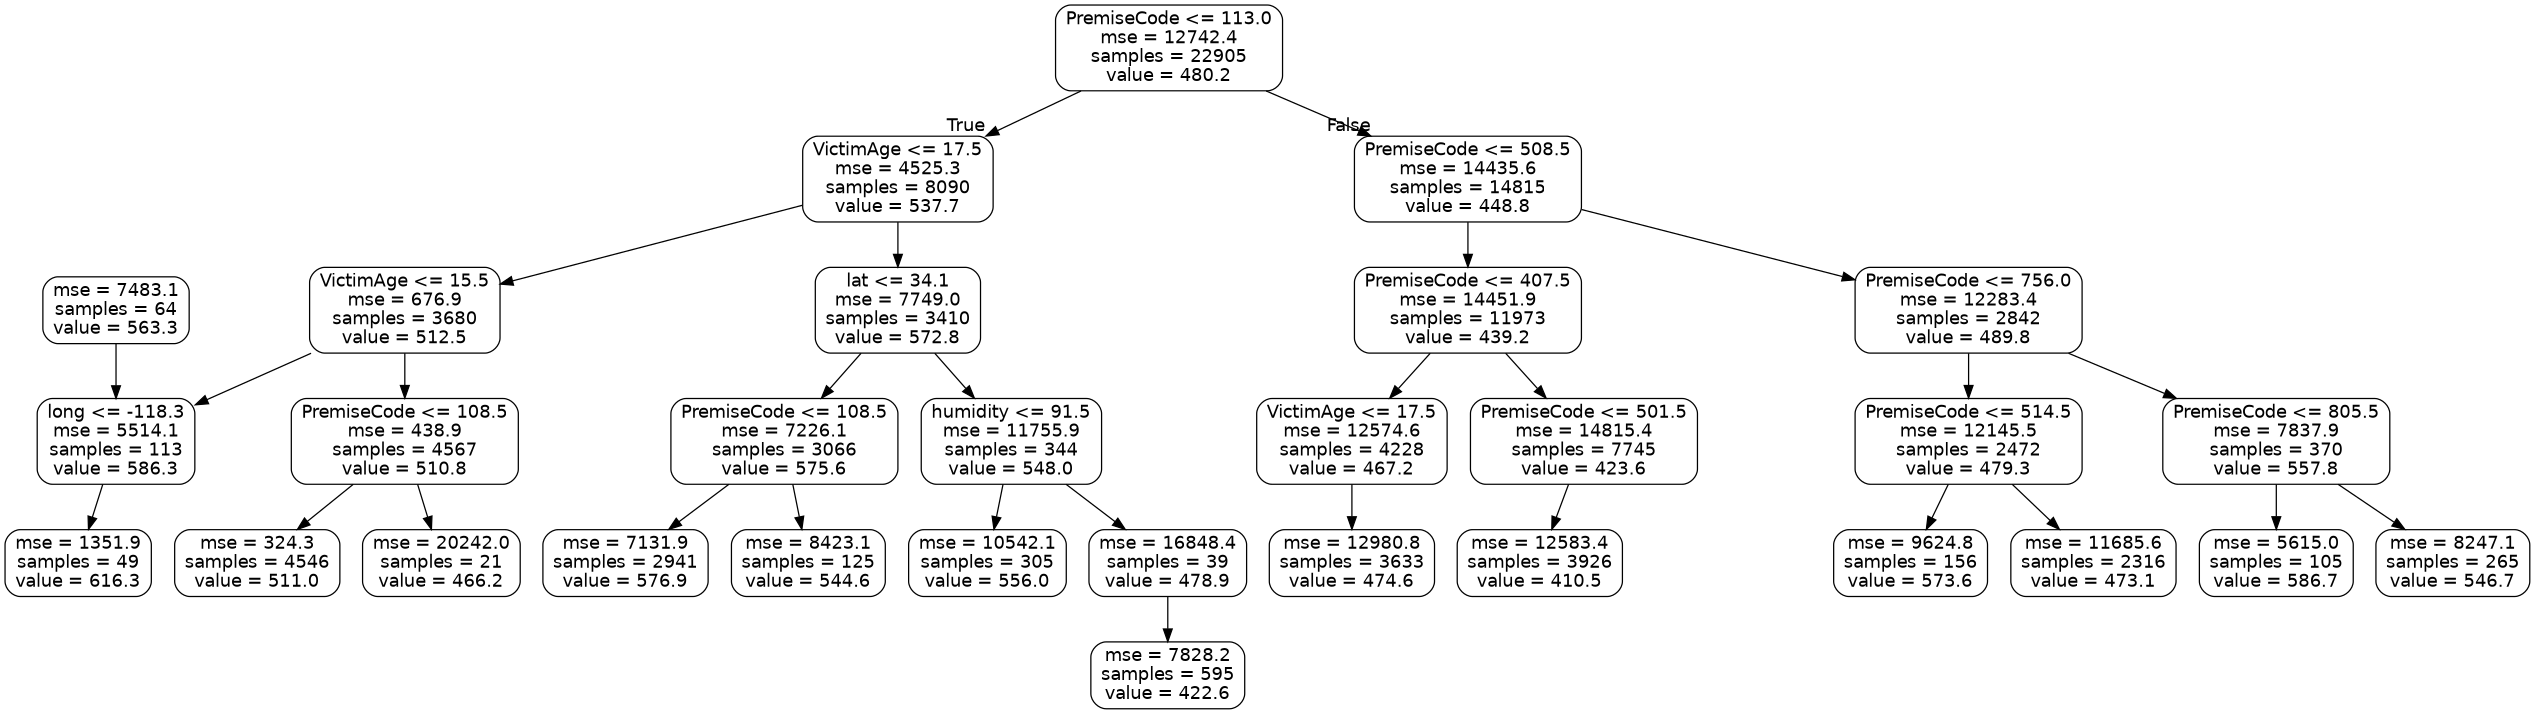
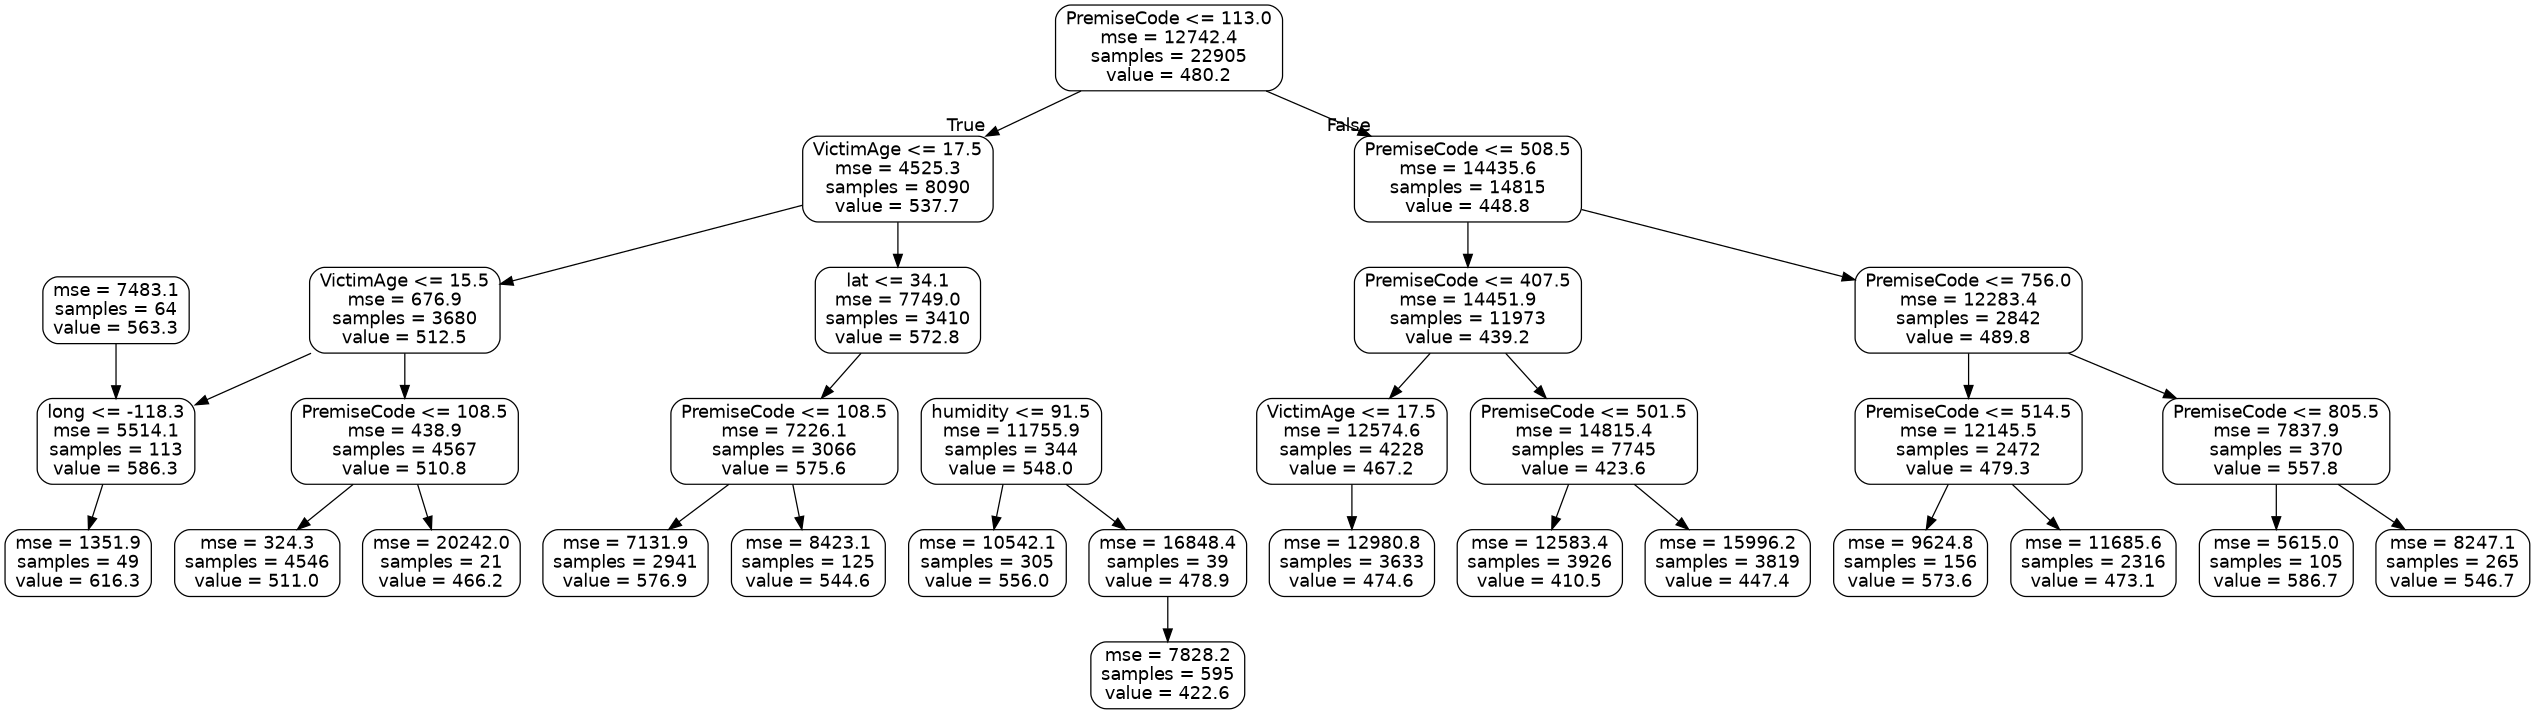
edge "lat <= 34.1 mse = 7749.0 samples = 3410 value = 572.8" -> "humidity <= 91.5 mse = 11755.9 samples = 344 value = 548.0": removed
node "mse = 15996.2 samples = 3819 value = 447.4": added
